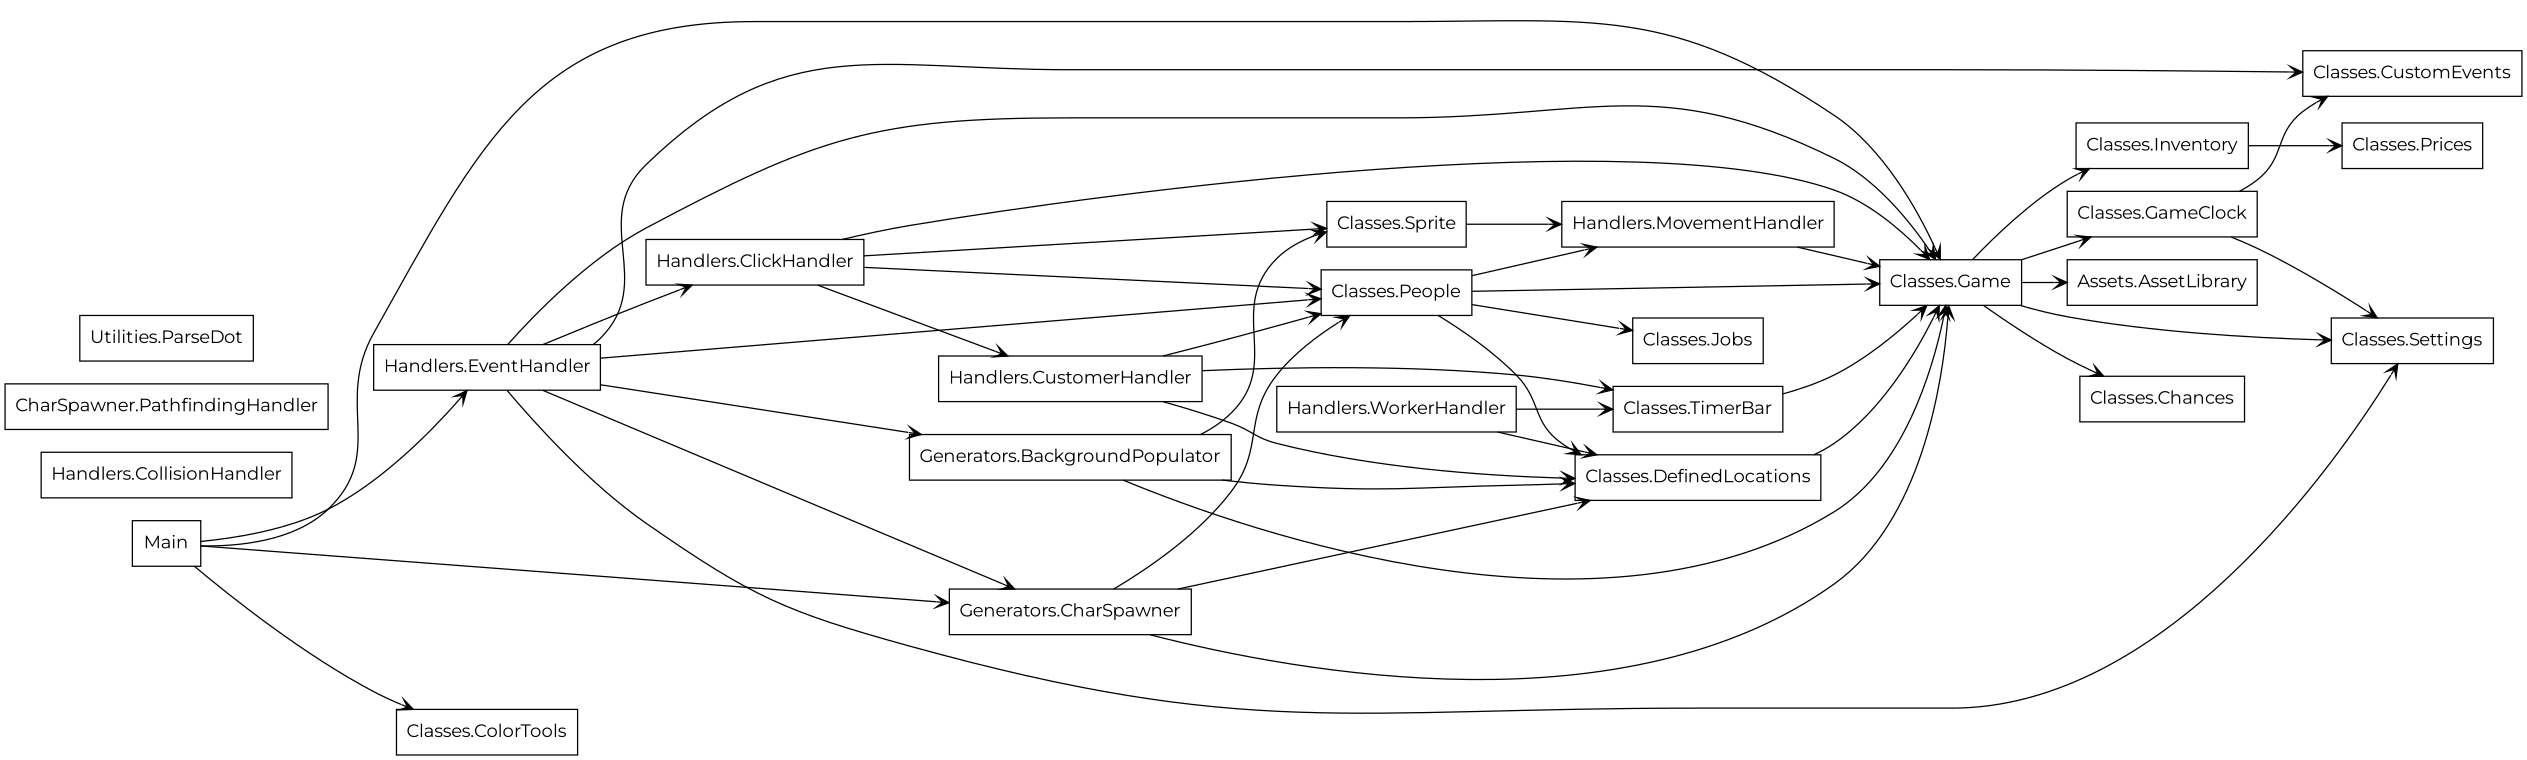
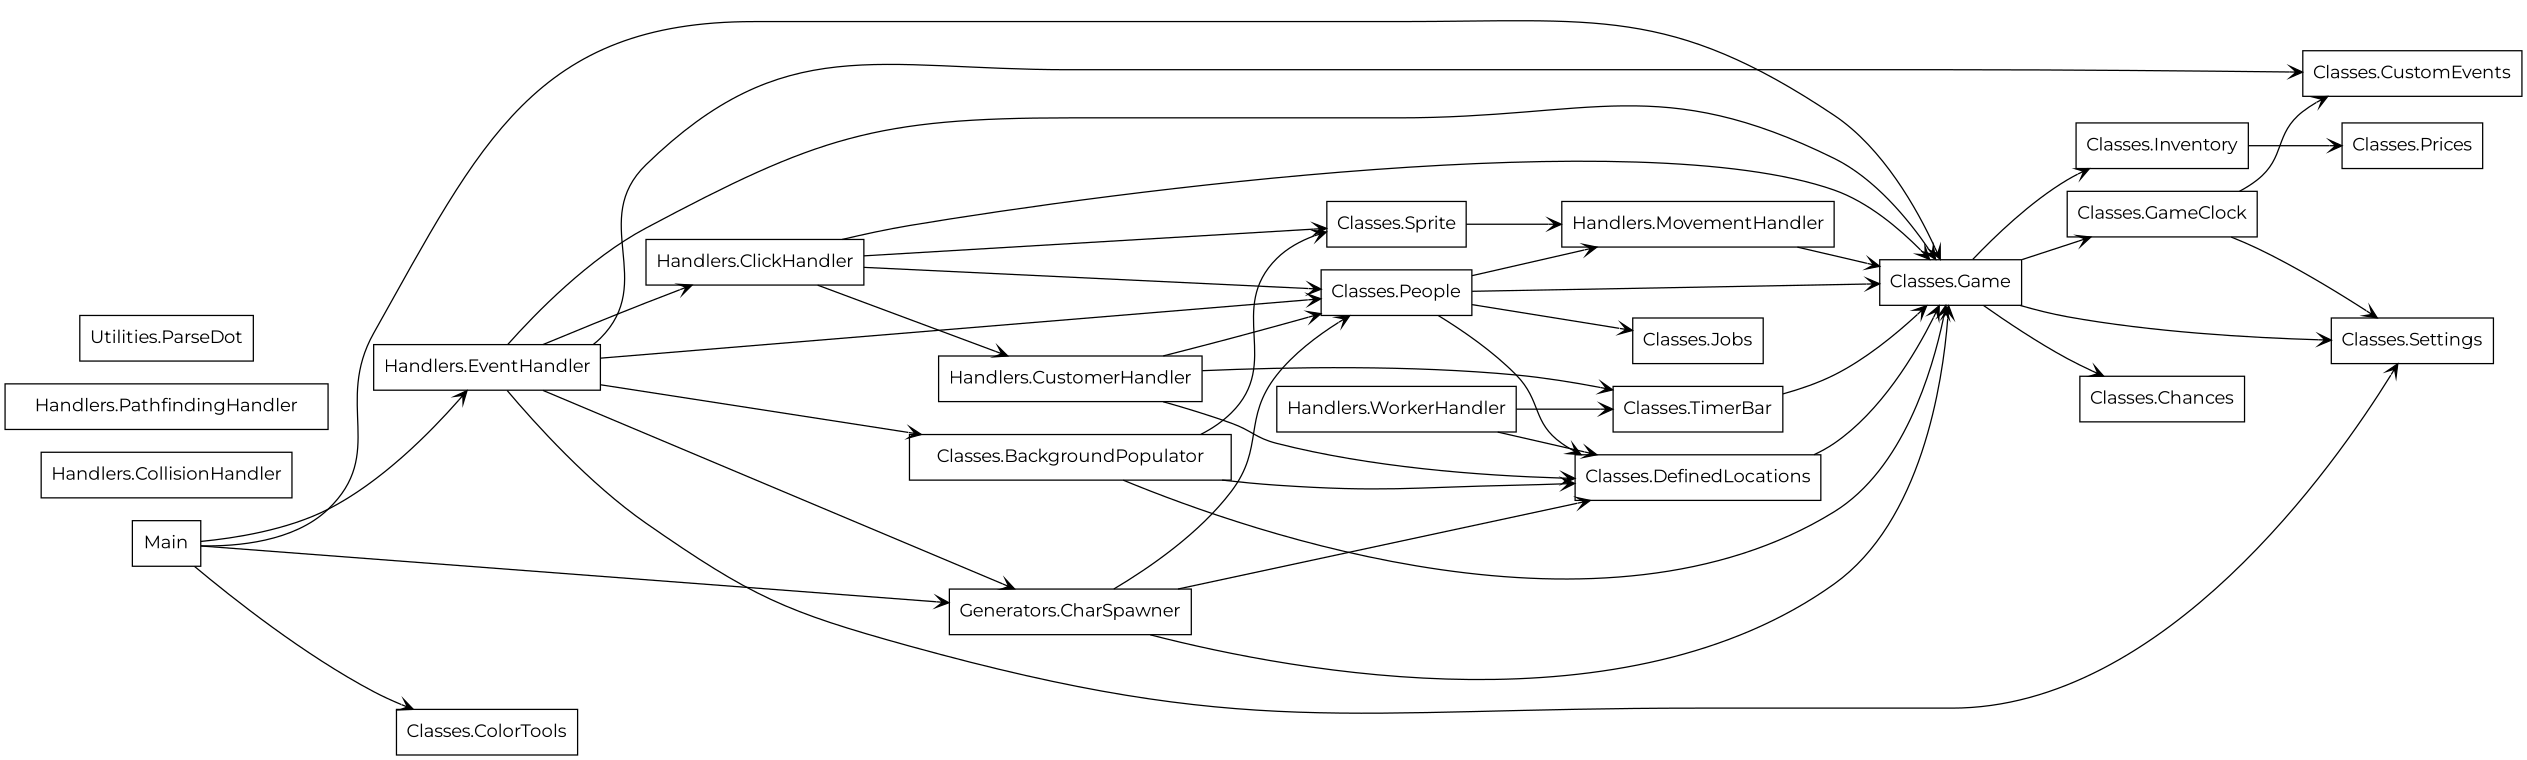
node "Assets.AssetLibrary": removed
node "CharSpawner.PathfindingHandler": label "CharSpawner.PathfindingHandler" -> "Handlers.PathfindingHandler"
node "Generators.BackgroundPopulator": label "Generators.BackgroundPopulator" -> "Classes.BackgroundPopulator"
